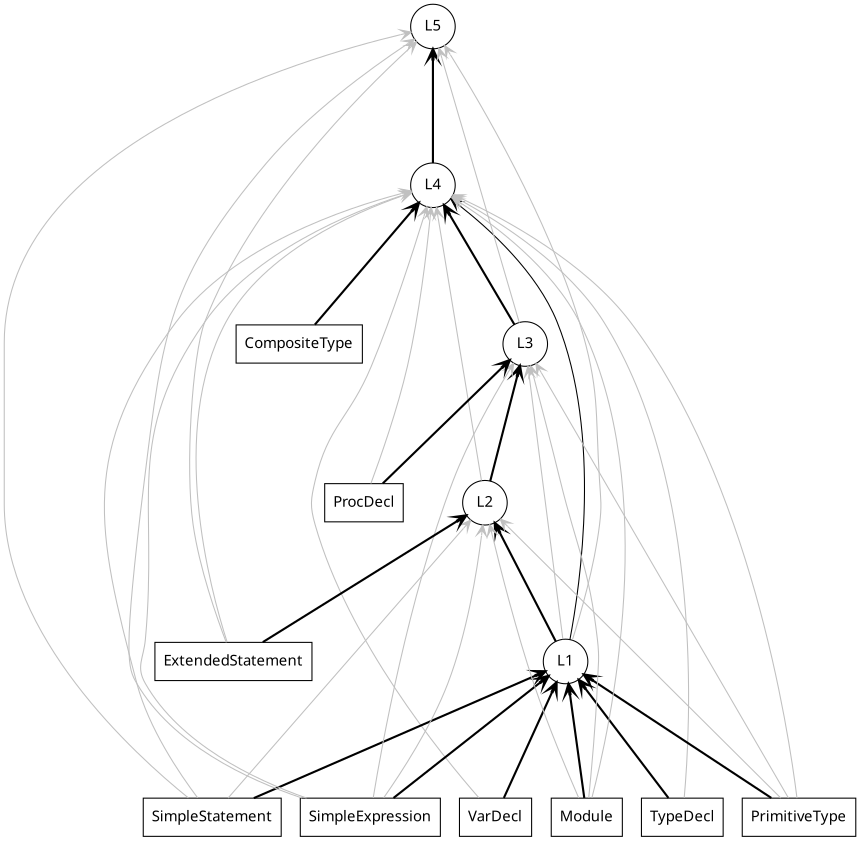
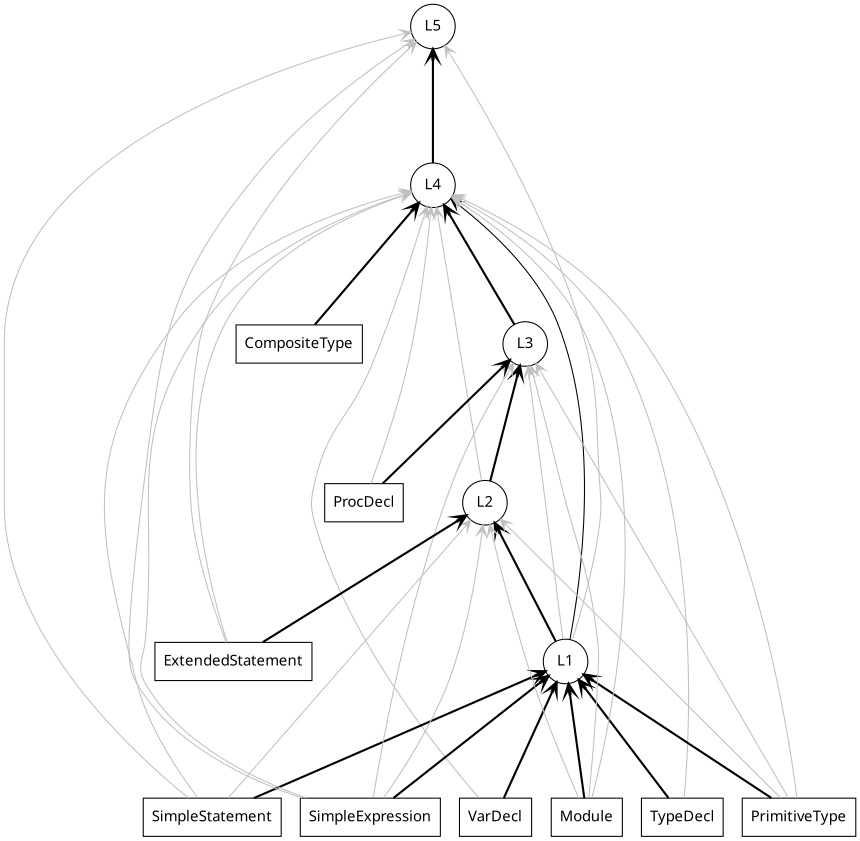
edge "L3" -> "L5": removed
